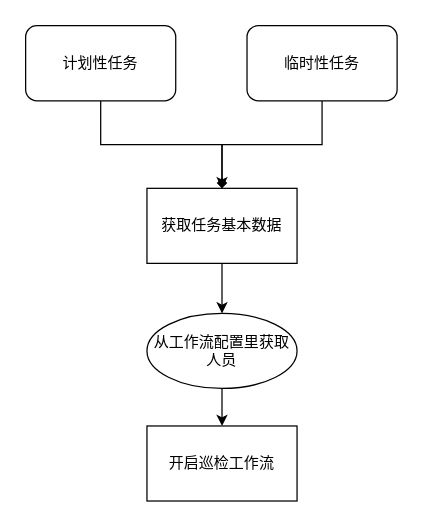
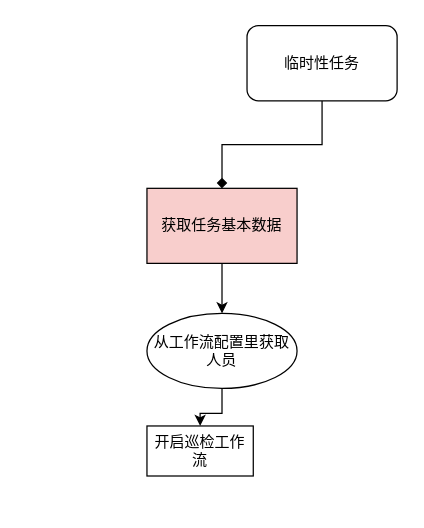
node "计划性任务": removed
edge "计划性任务" -> "获取任务基本数据": removed
node "获取任务基本数据": fillcolor #ffffff -> #f8cecc
node "开启巡检工作流": size 150x75 -> 106x50
